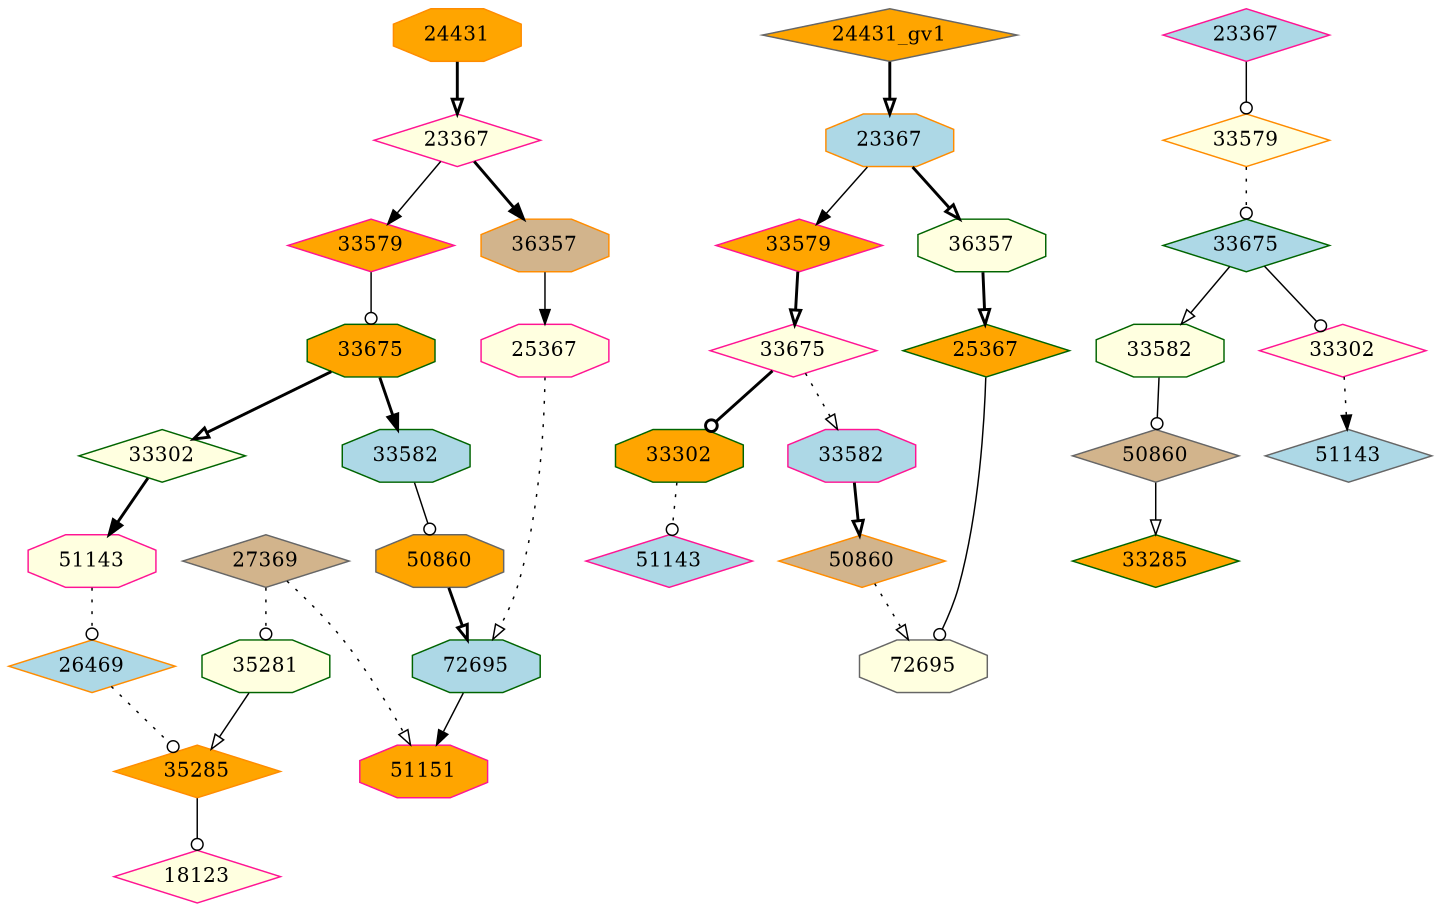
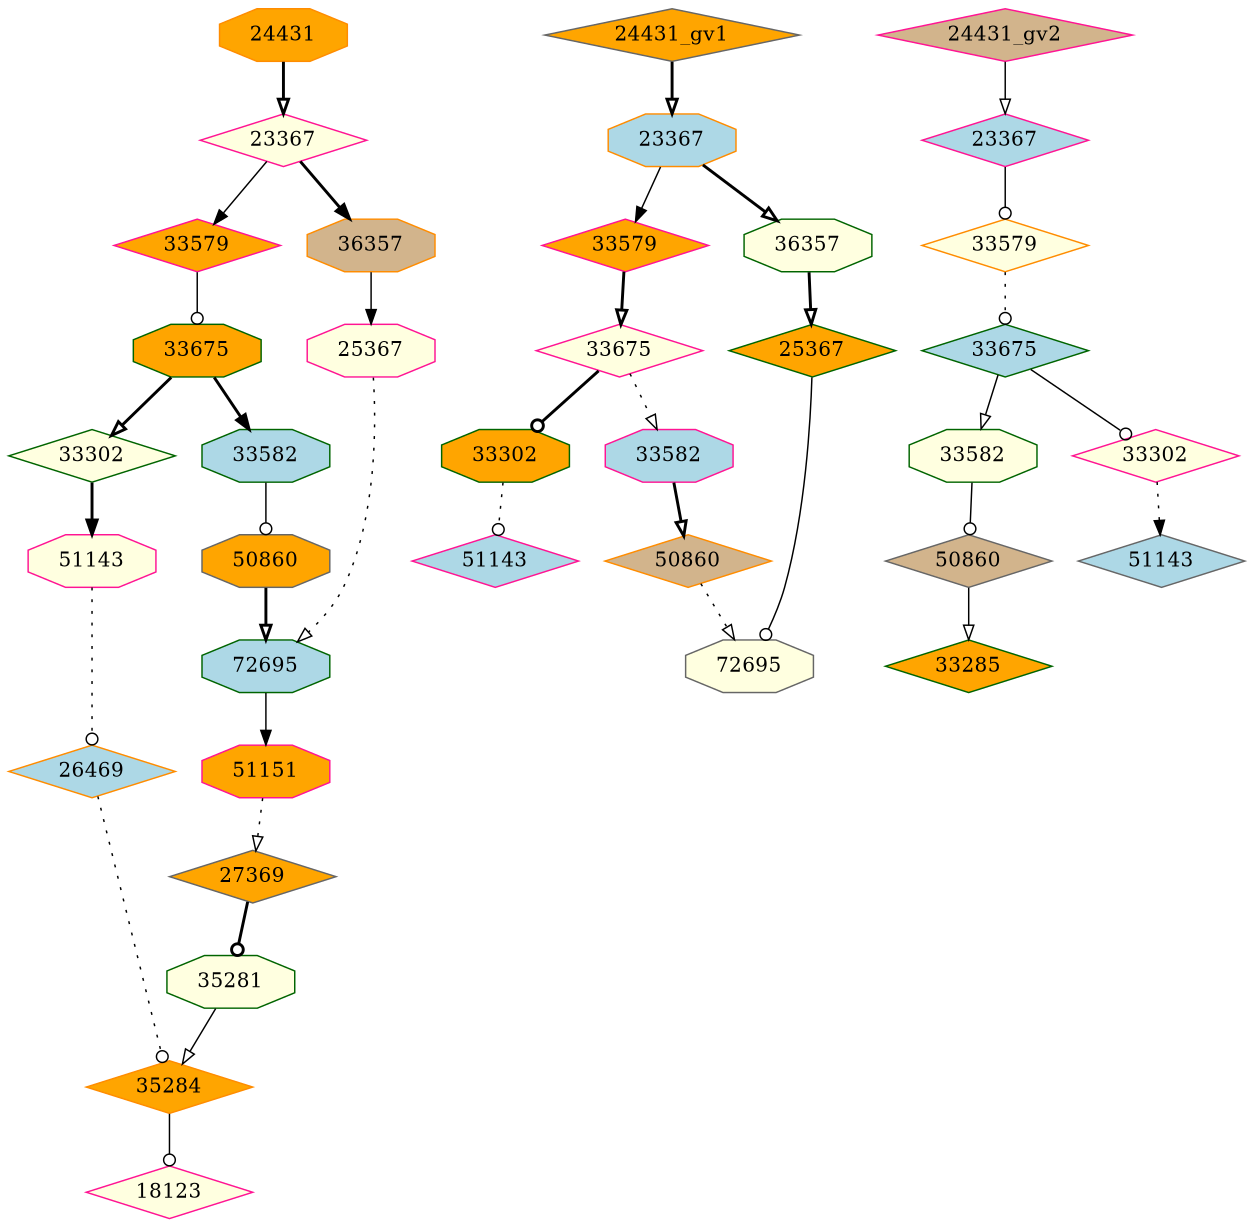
node "24431_gv2": added
node "27369": fillcolor tan -> orange
edge "27369" -> "35281": style dotted -> bold
edge "27369" -> "51151": reversed
node "35285": label "35285" -> "35284"
